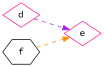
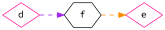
edge "d" -> "e": now "d" -> "f"
